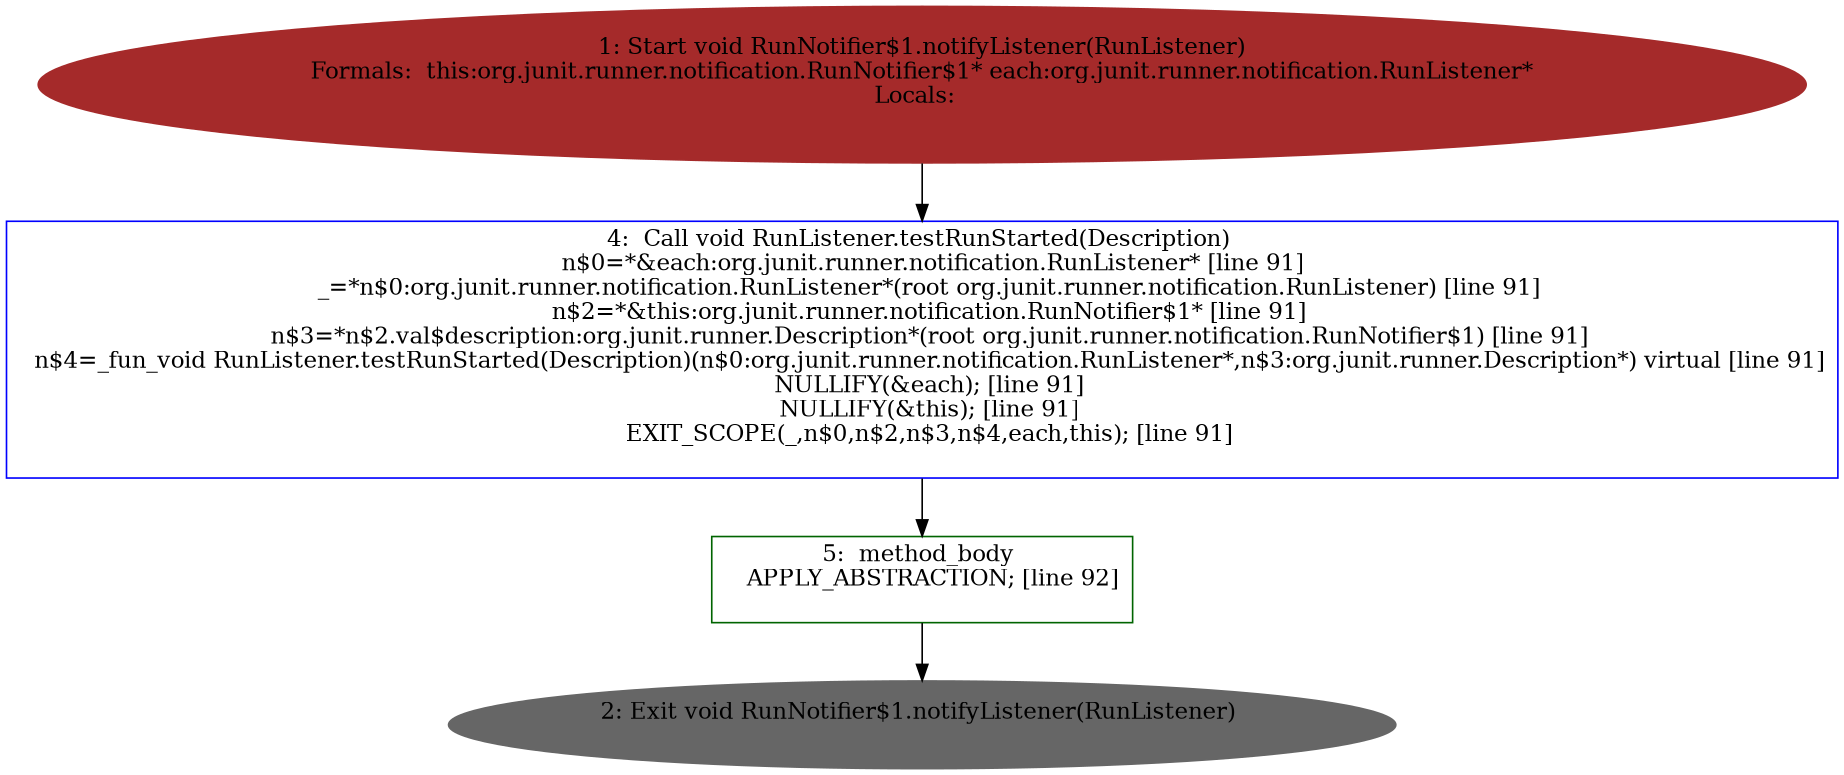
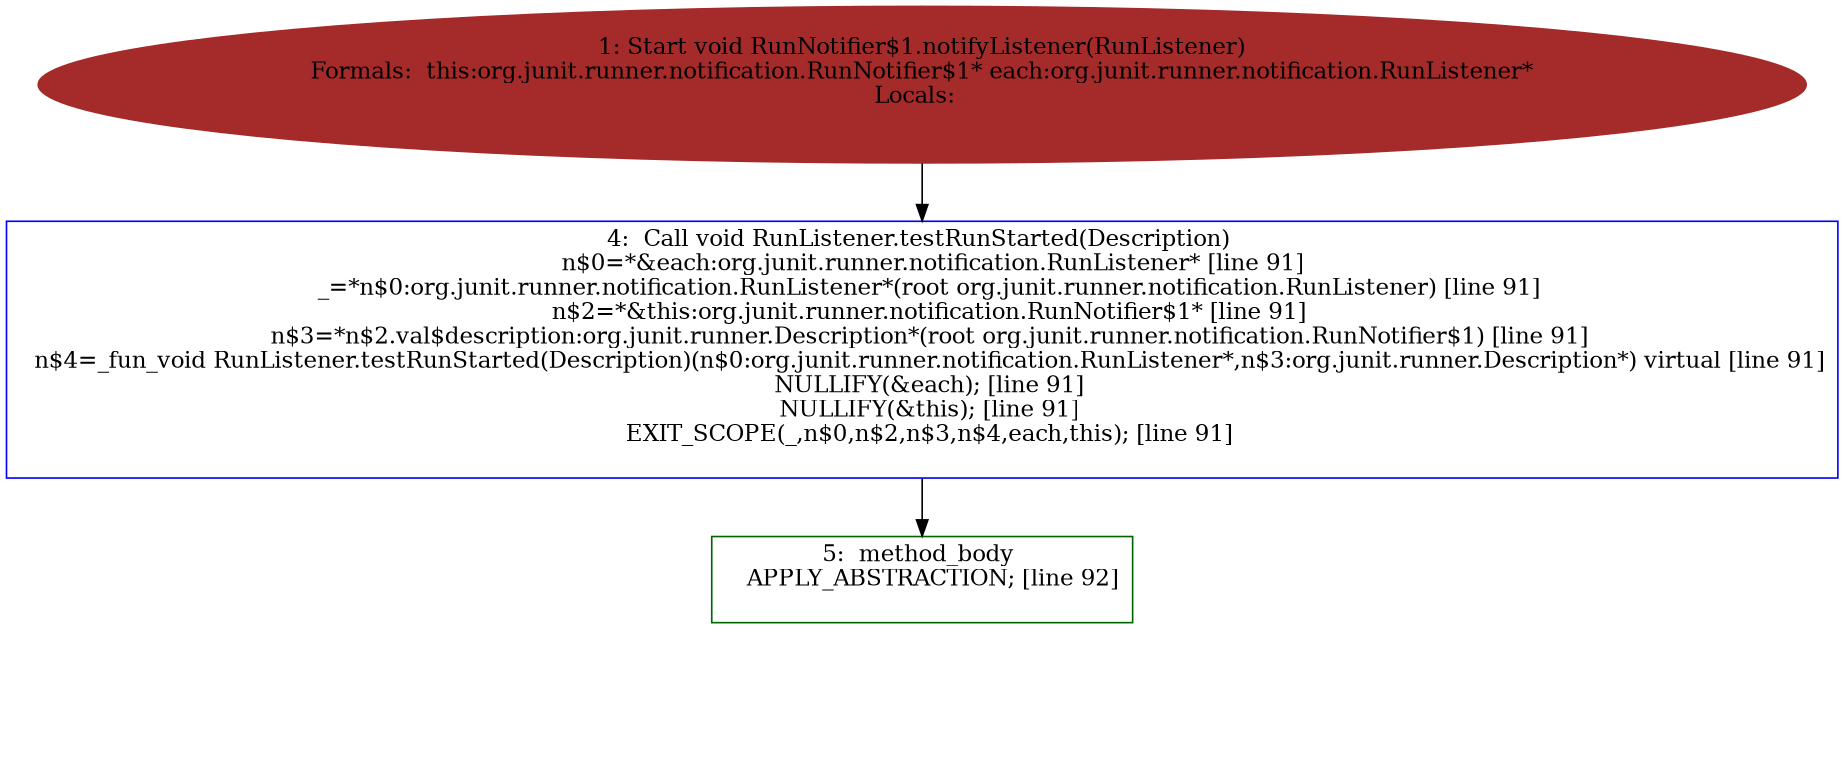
node "2: Exit void RunNotifier$1.notifyListener(RunListener)": removed
